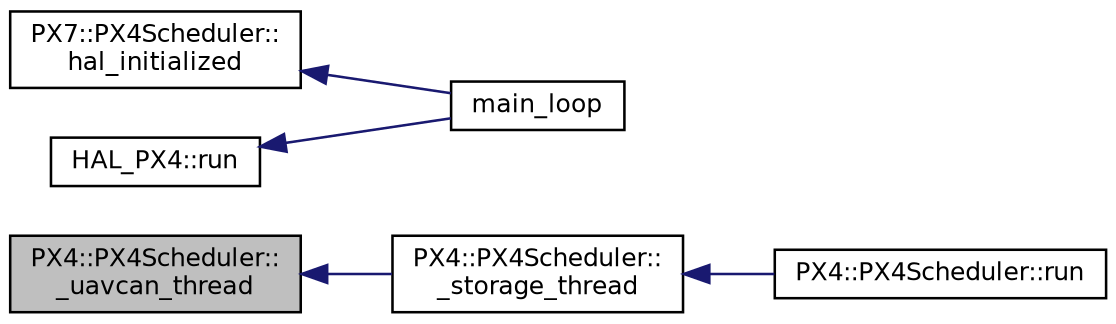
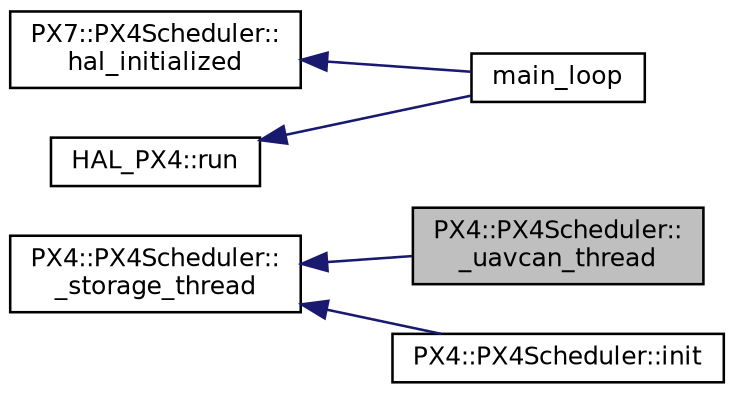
edge "PX4::PX4Scheduler:: _storage_thread" -> "PX4::PX4Scheduler:: _uavcan_thread": reversed
node "PX4::PX4Scheduler::run": label "PX4::PX4Scheduler::run" -> "PX4::PX4Scheduler::init"
